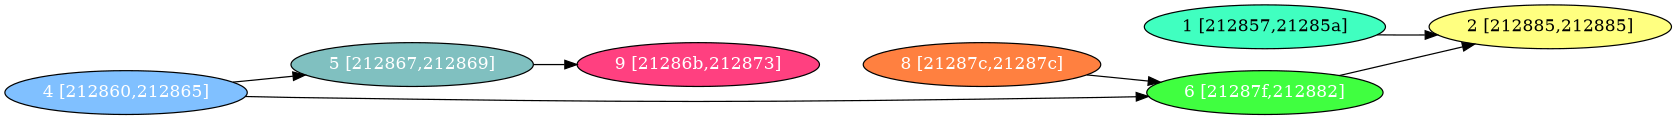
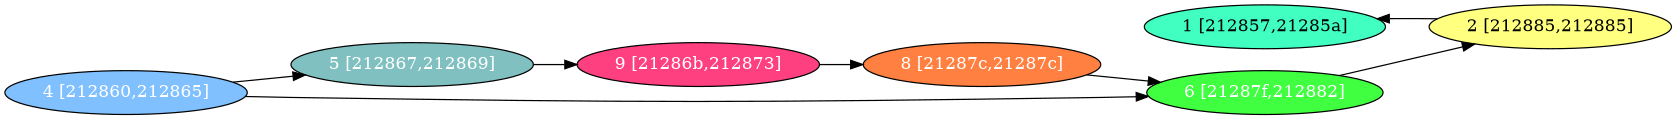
edge "1 [212857,21285a]" -> "2 [212885,212885]": reversed
edge "9 [21286b,212873]" -> "8 [21287c,21287c]": added
